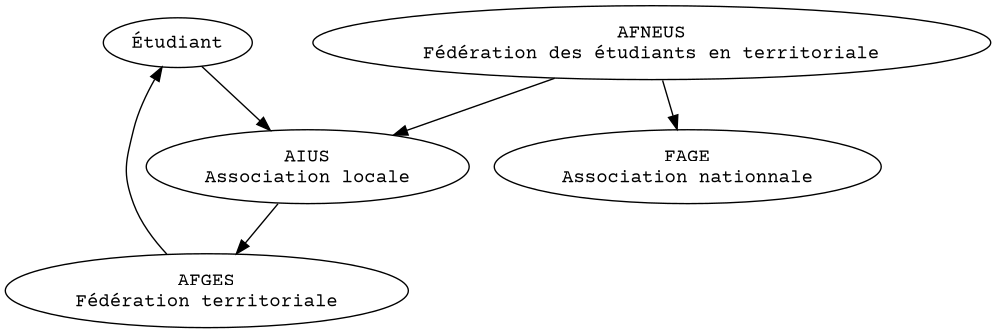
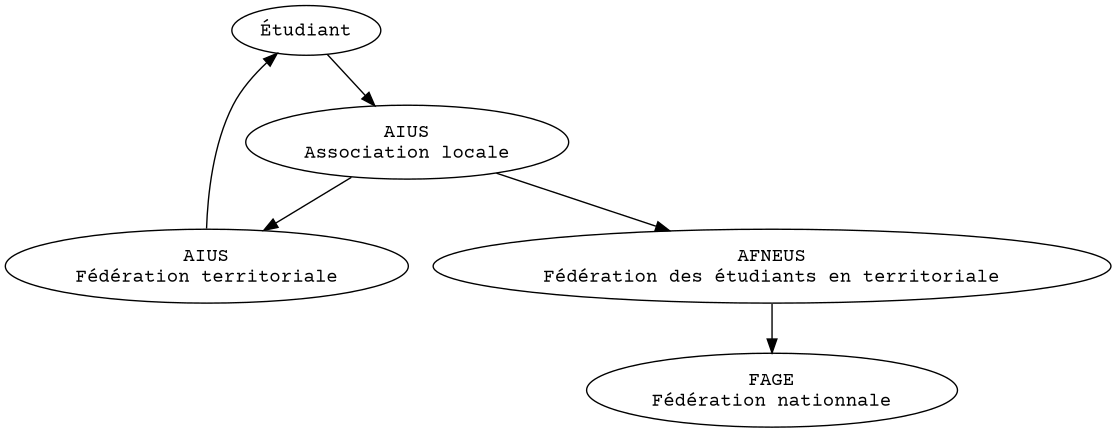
edge "AFNEUS Fédération des étudiants en territoriale" -> "AIUS Association locale": reversed
node "FAGE Association nationnale": label "FAGE Association nationnale" -> "FAGE Fédération nationnale"
node "AFGES Fédération territoriale": label "AFGES Fédération territoriale" -> "AIUS Fédération territoriale"
